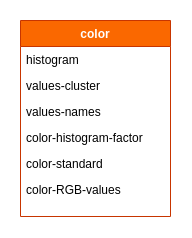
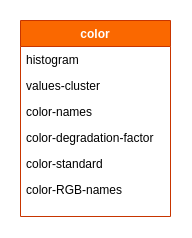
node "values-names": label "values-names" -> "color-names"
node "color-histogram-factor": label "color-histogram-factor" -> "color-degradation-factor"
node "color-RGB-values": label "color-RGB-values" -> "color-RGB-names"
